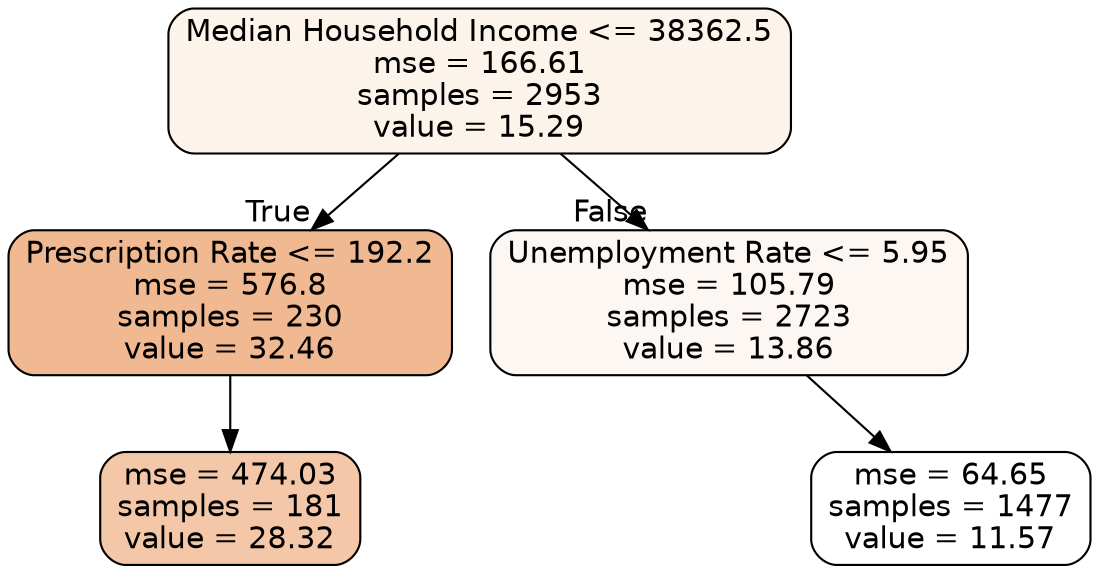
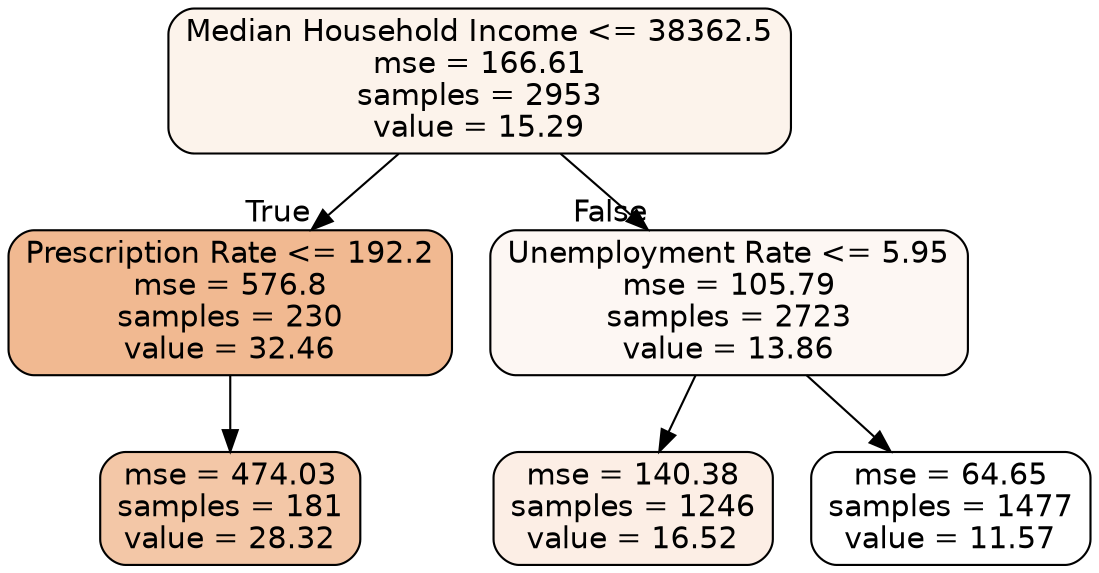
node "mse = 140.38 samples = 1246 value = 16.52": added
